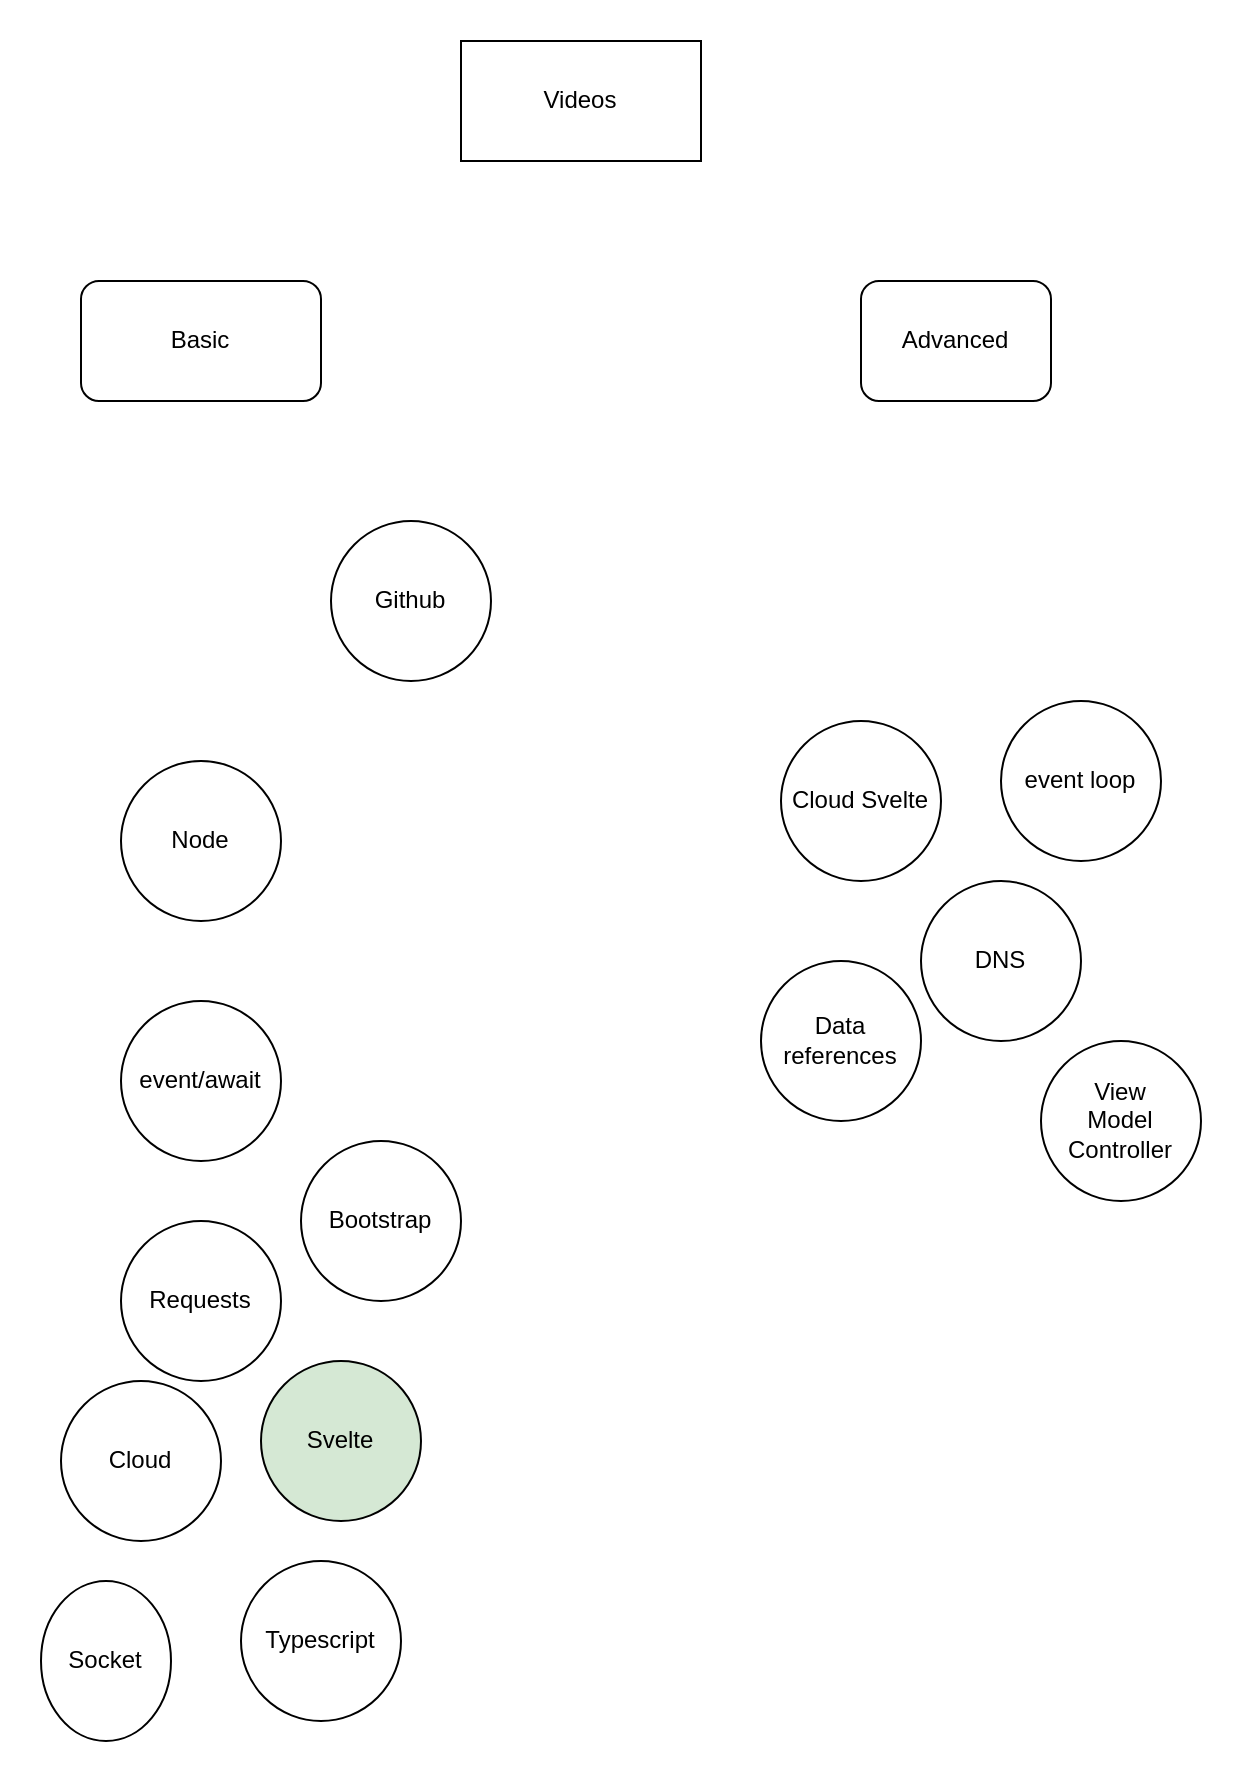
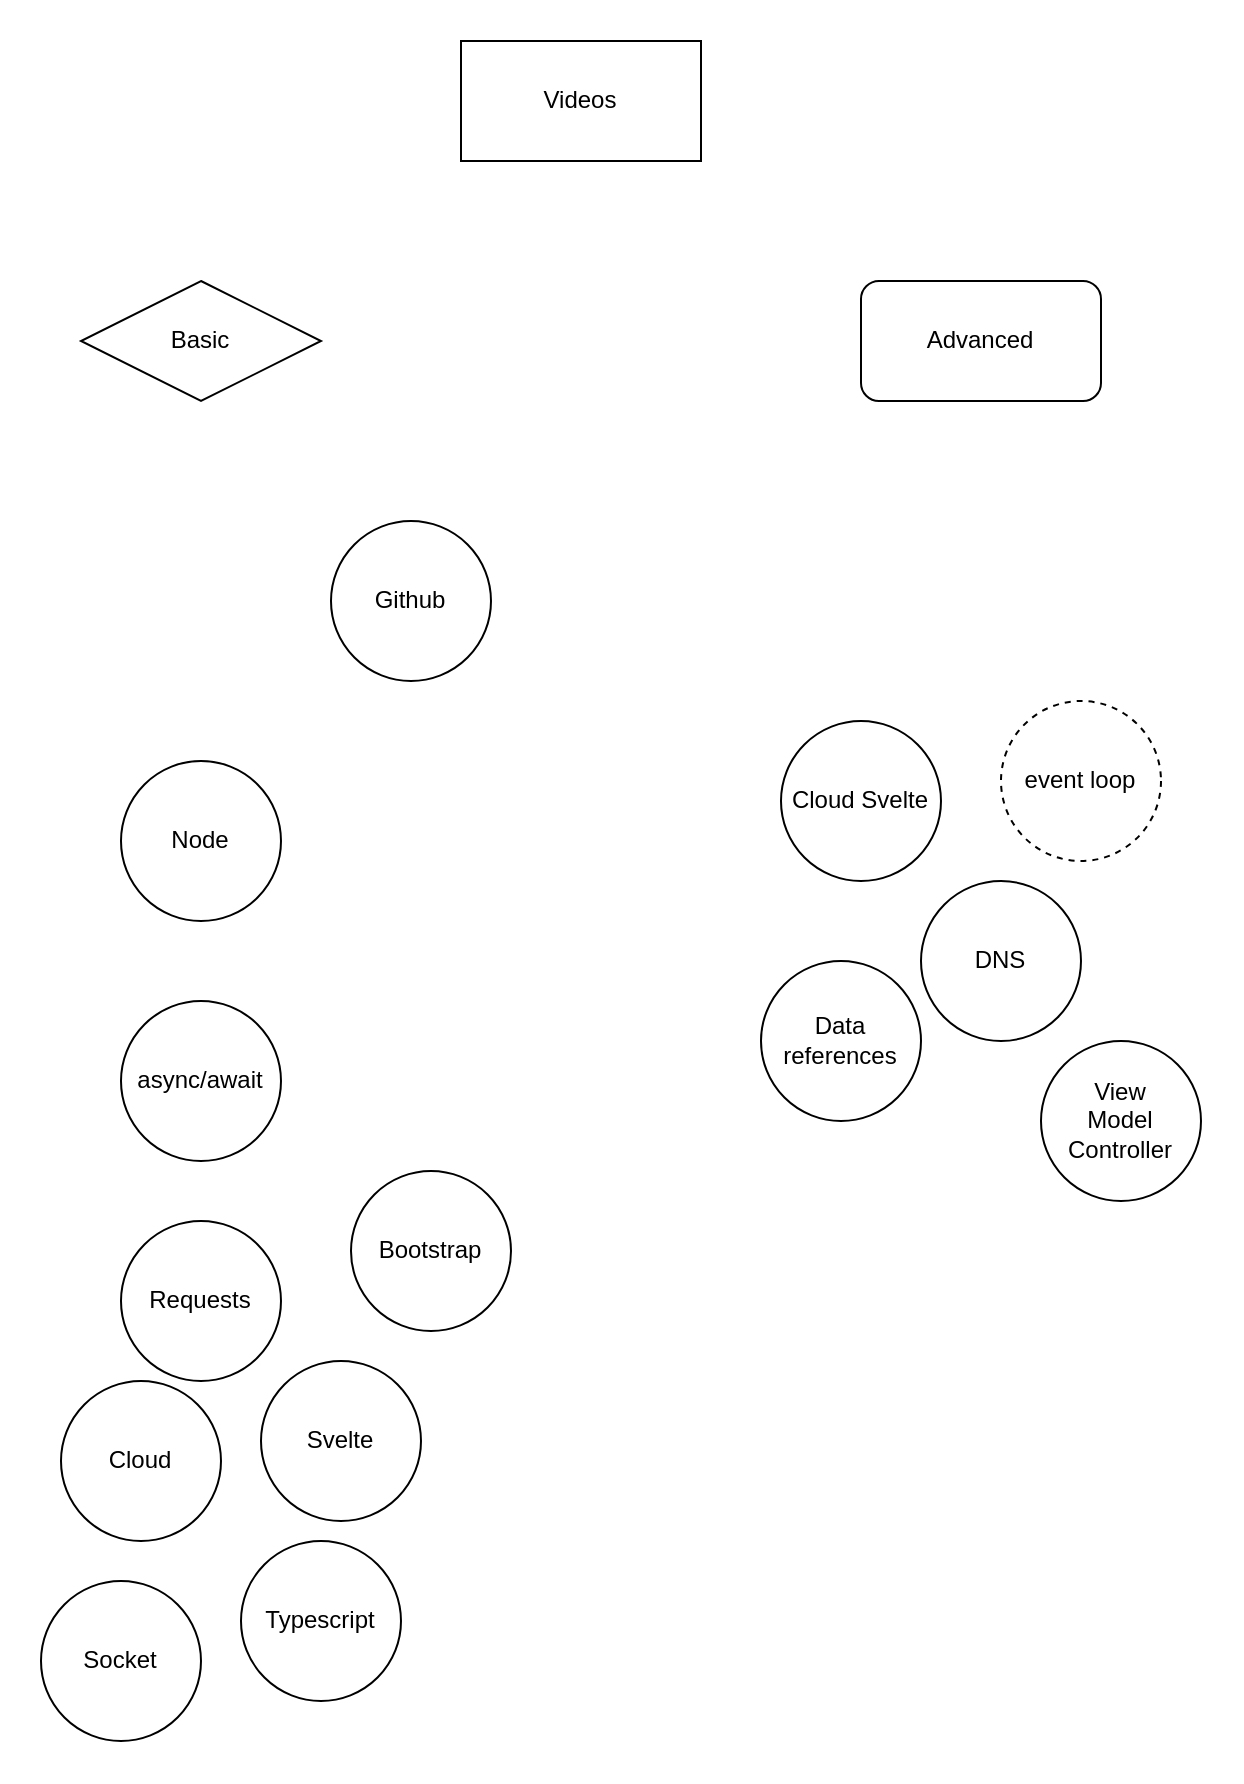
node "Basic": shape rounded rectangle -> diamond
node "Advanced": size 190x120 -> 240x120
node "event loop": style solid -> dashed
node "event/await": label "event/await" -> "async/await"
node "Bootstrap": moved (381, 1221) -> (431, 1251)
node "Svelte": fillcolor #d5e8d4 -> #ffffff
node "Typescript": moved (321, 1641) -> (321, 1621)
node "Socket": size 130x160 -> 160x160
